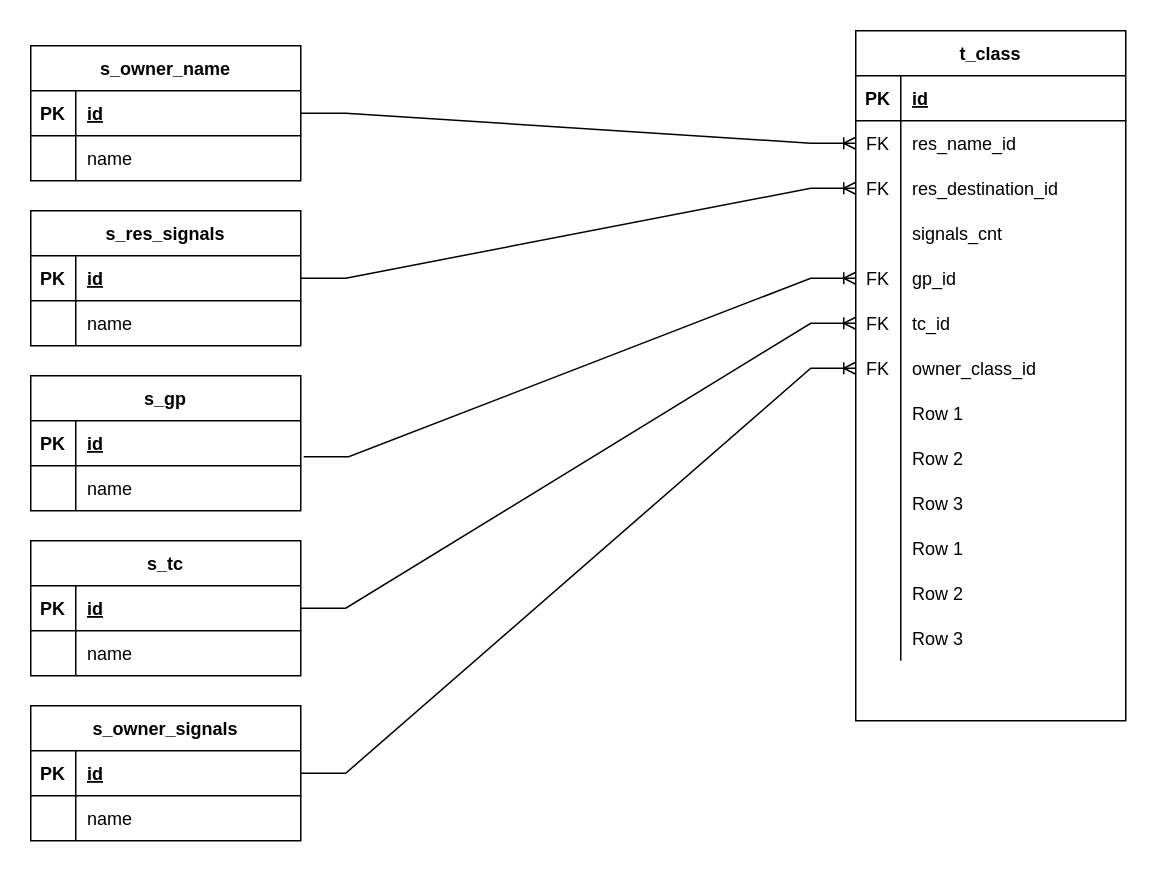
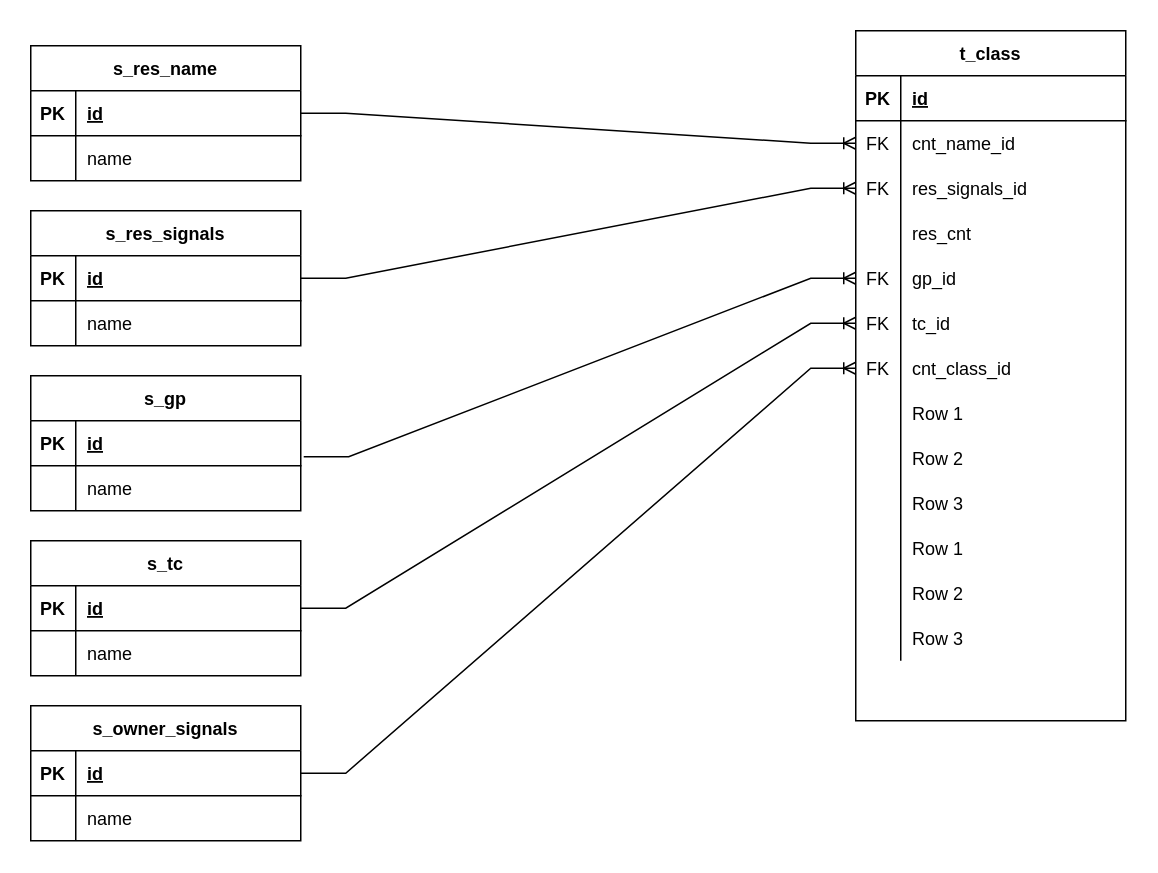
node "s_owner_name": label "s_owner_name" -> "s_res_name"
node "res_name_id": label "res_name_id" -> "cnt_name_id"
node "res_destination_id": label "res_destination_id" -> "res_signals_id"
node "signals_cnt": label "signals_cnt" -> "res_cnt"
node "owner_class_id": label "owner_class_id" -> "cnt_class_id"
